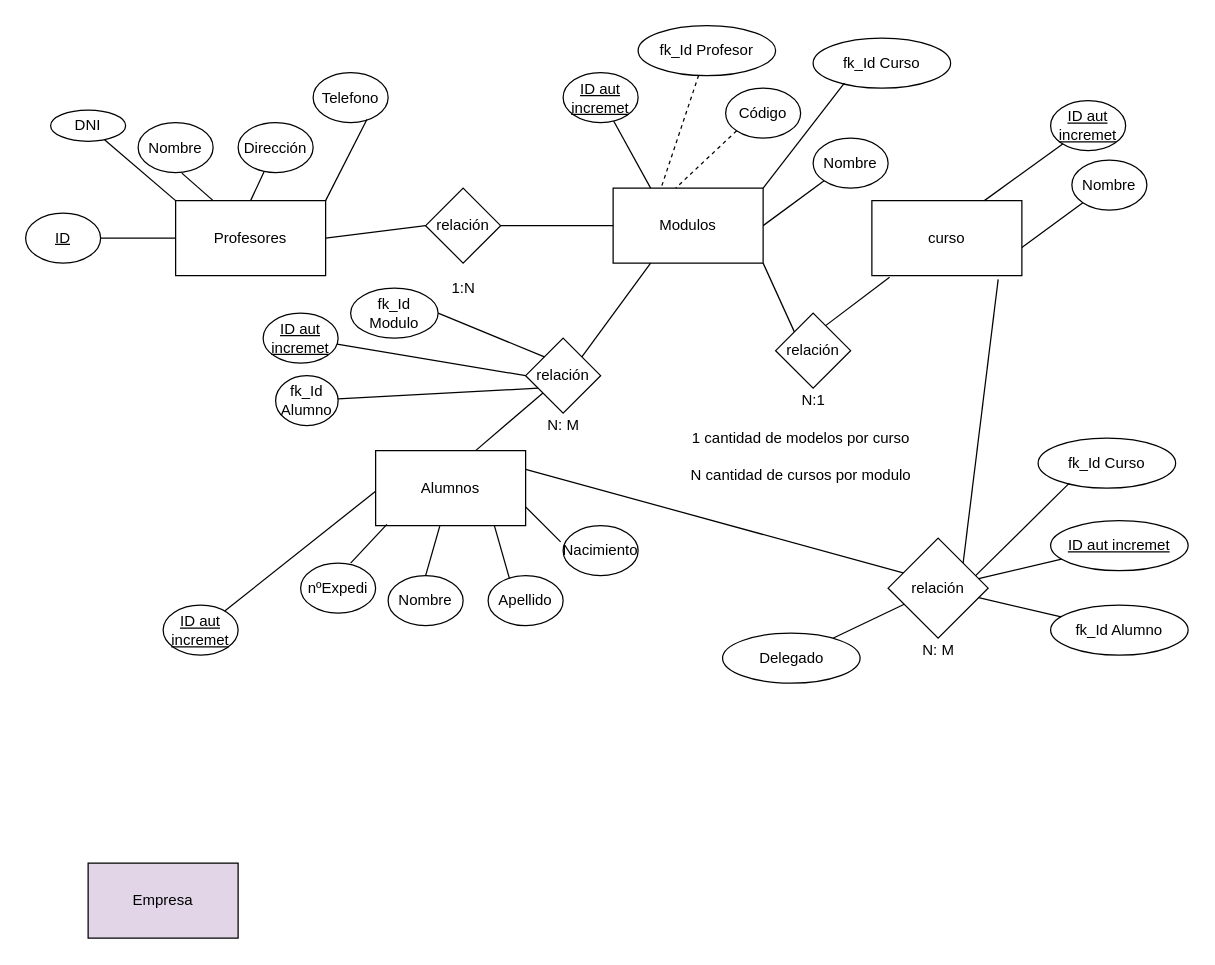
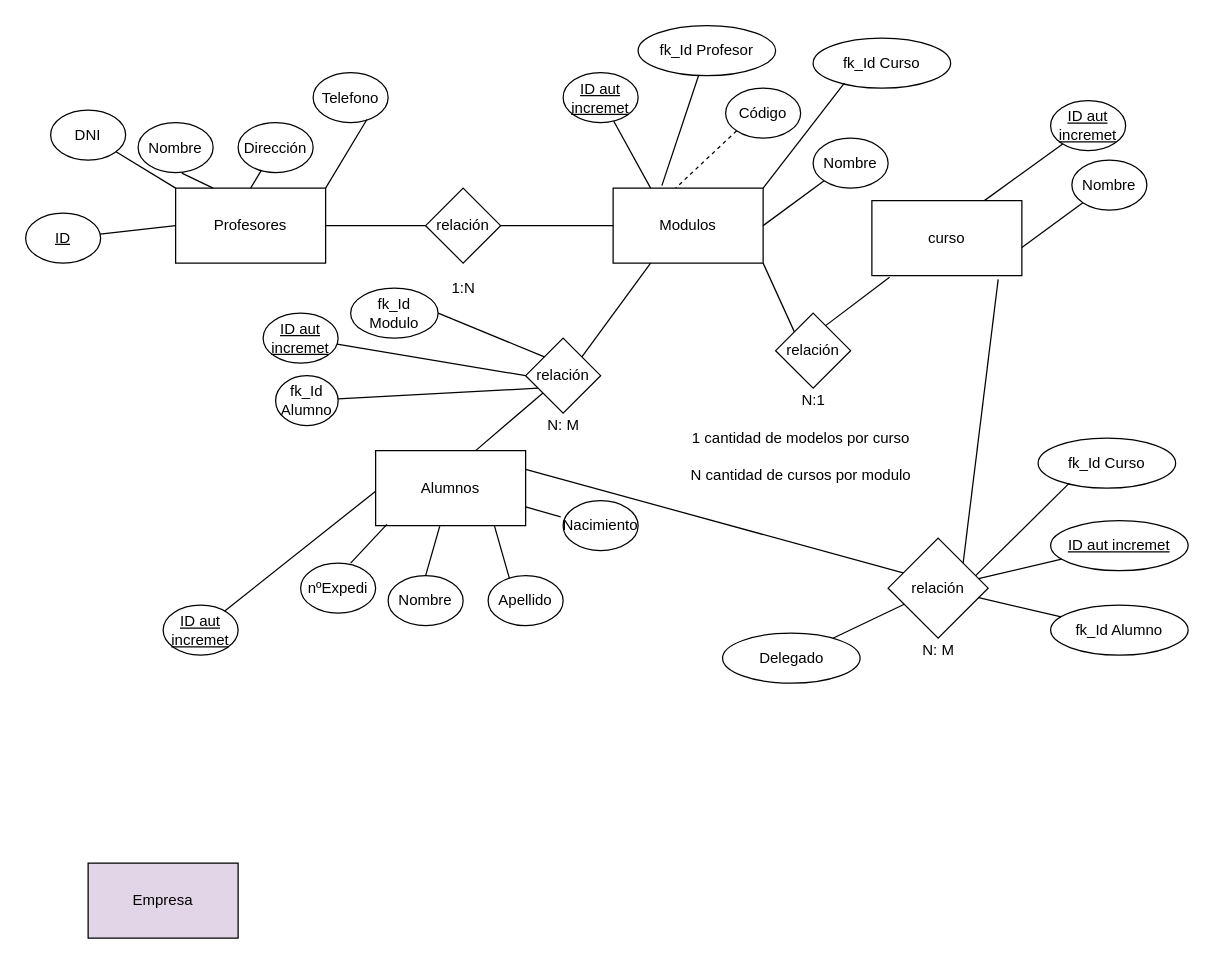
node "DNI": size 75x31 -> 75x50
edge "fk_Id Profesor" -- "Modulos": style dashed -> solid
node "Profesores": moved (251, 238) -> (251, 226)
node "Nacimiento": moved (601, 551) -> (601, 526)
